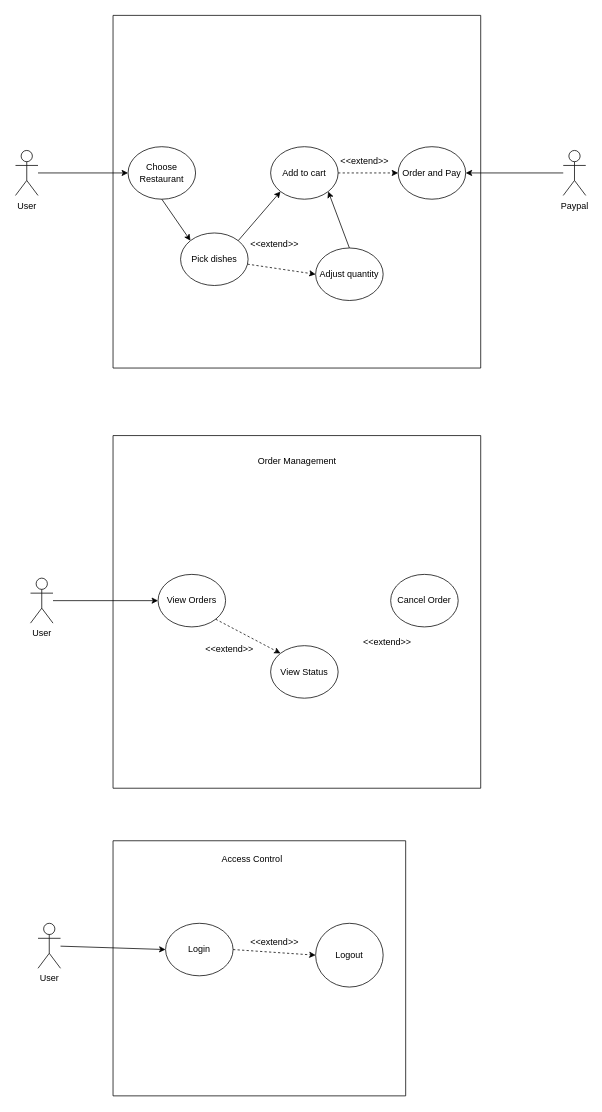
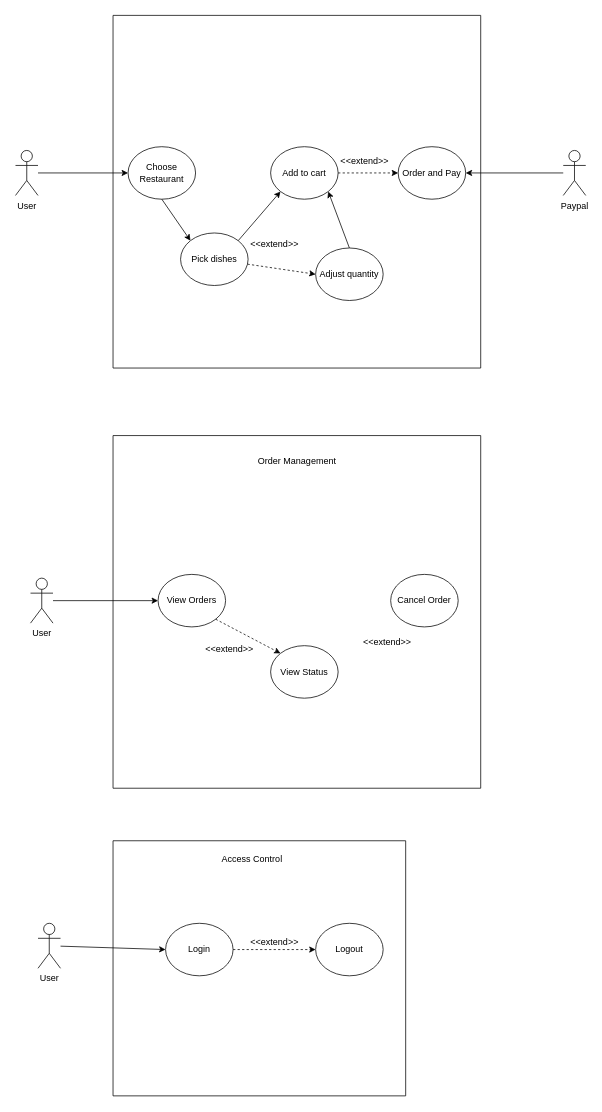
node "Logout": size 68x64 -> 68x53
